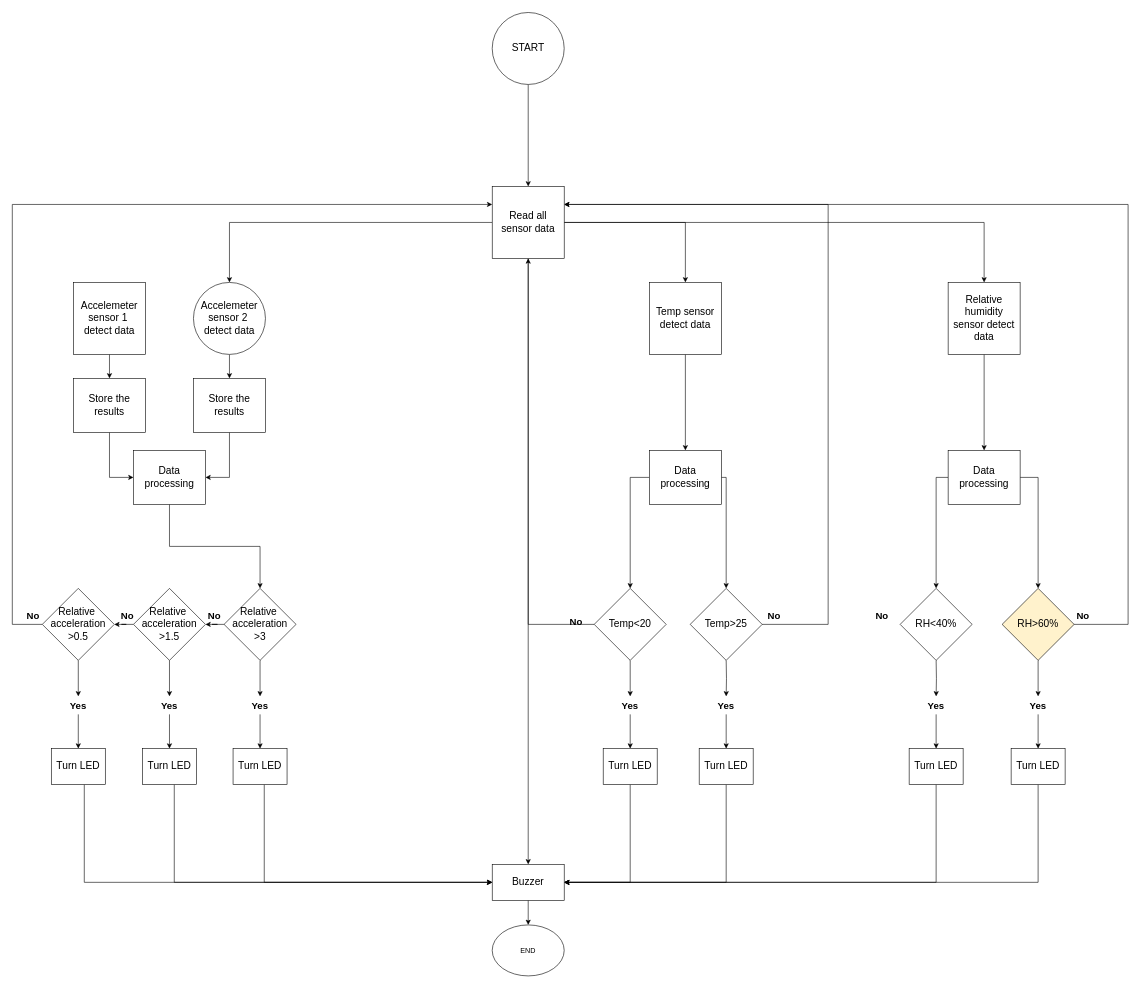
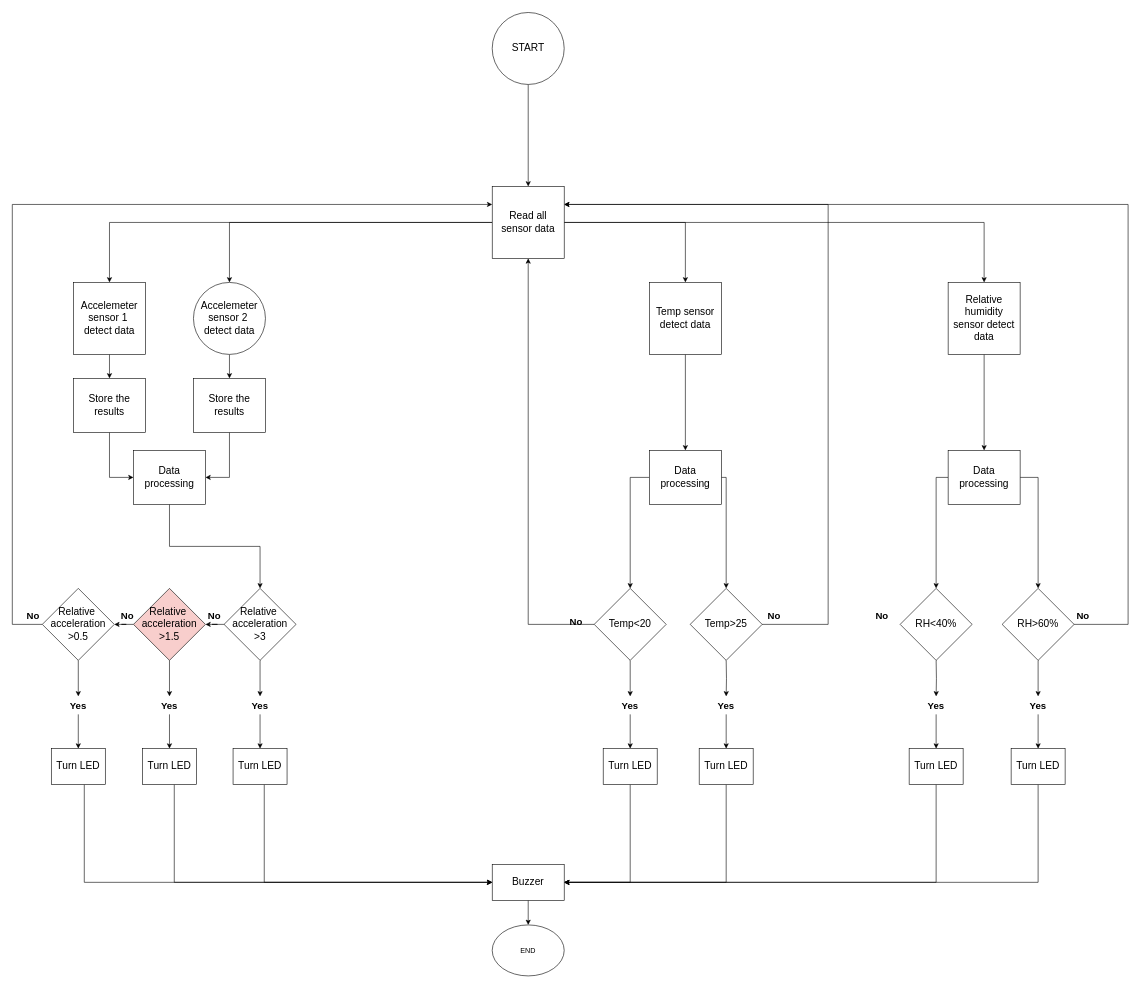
node "Relative acceleration >1.5": fillcolor #ffffff -> #f8cecc
node "RH>60%": fillcolor #fff2cc -> #ffffff
edge "Read all sensor data" -> "Buzzer": now "Read all sensor data" -> "Accelemeter sensor 1 detect data"
